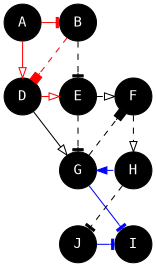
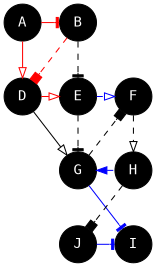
edge "E" -> "F": color black -> blue
edge "H" -> "J": arrowhead tee -> box
